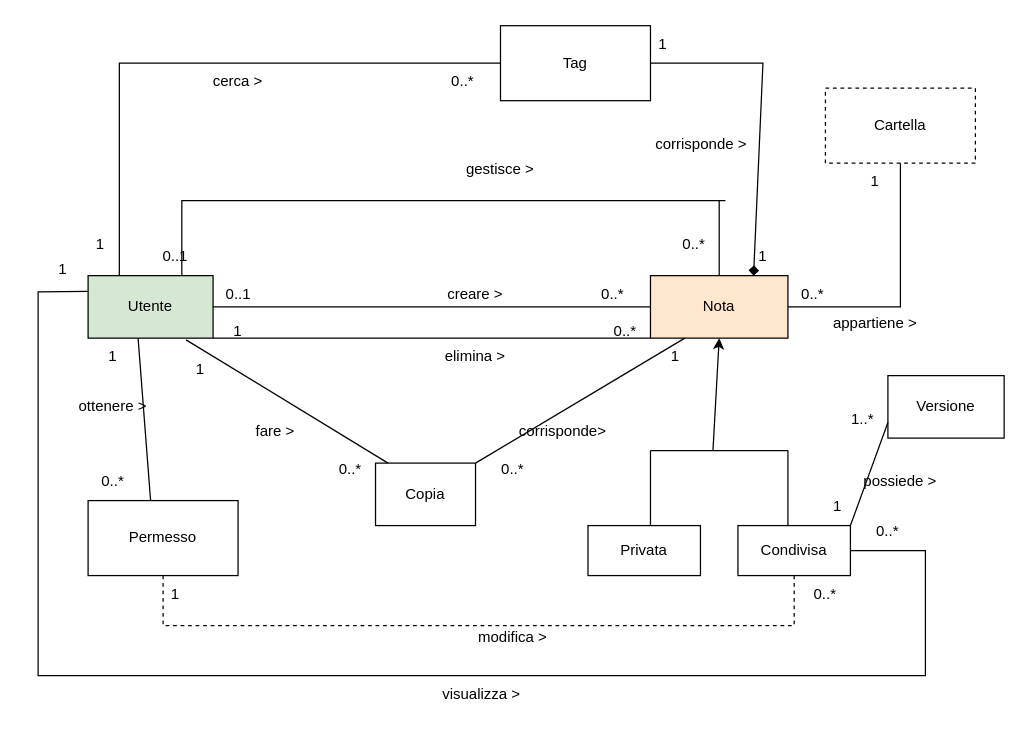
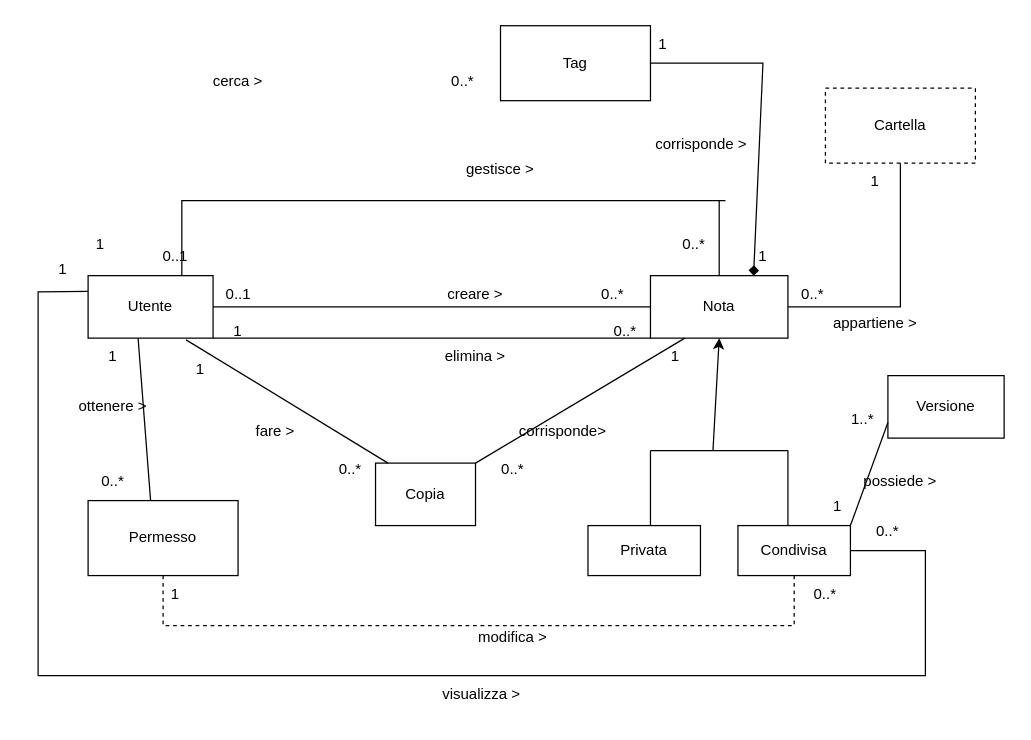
edge "Tag" -- "Utente": removed
node "Utente": fillcolor #d5e8d4 -> #ffffff
node "Nota": fillcolor #ffe6cc -> #ffffff
